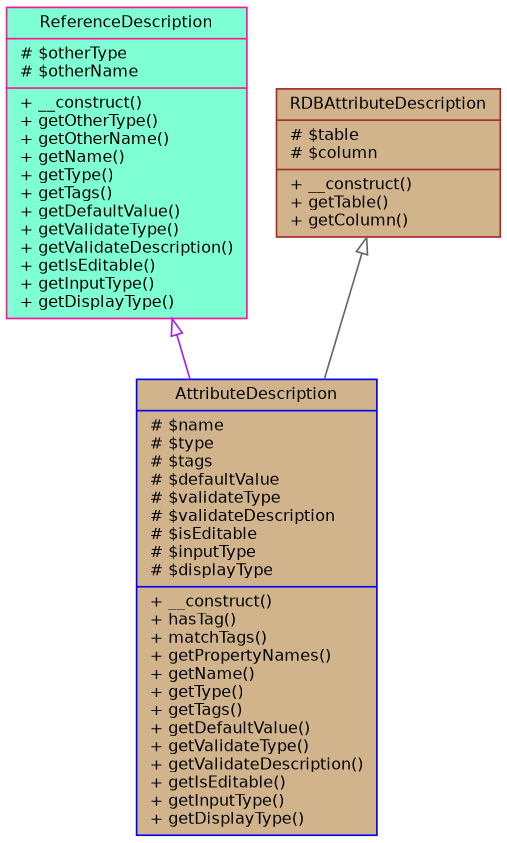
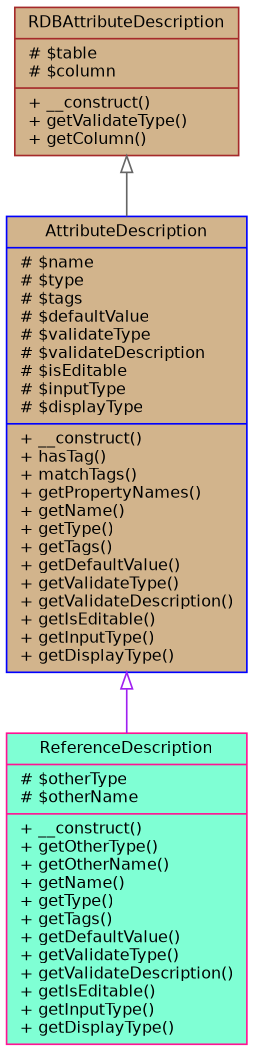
node "RDBAttributeDescription": text "+ getTable()" -> "+ getValidateType()"
edge "AttributeDescription" -> "ReferenceDescription": reversed
